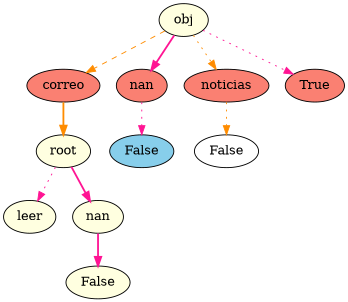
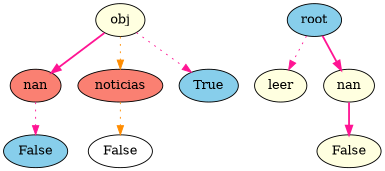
node "correo": removed
node "True": fillcolor salmon -> skyblue
node "root": fillcolor lightyellow -> skyblue
